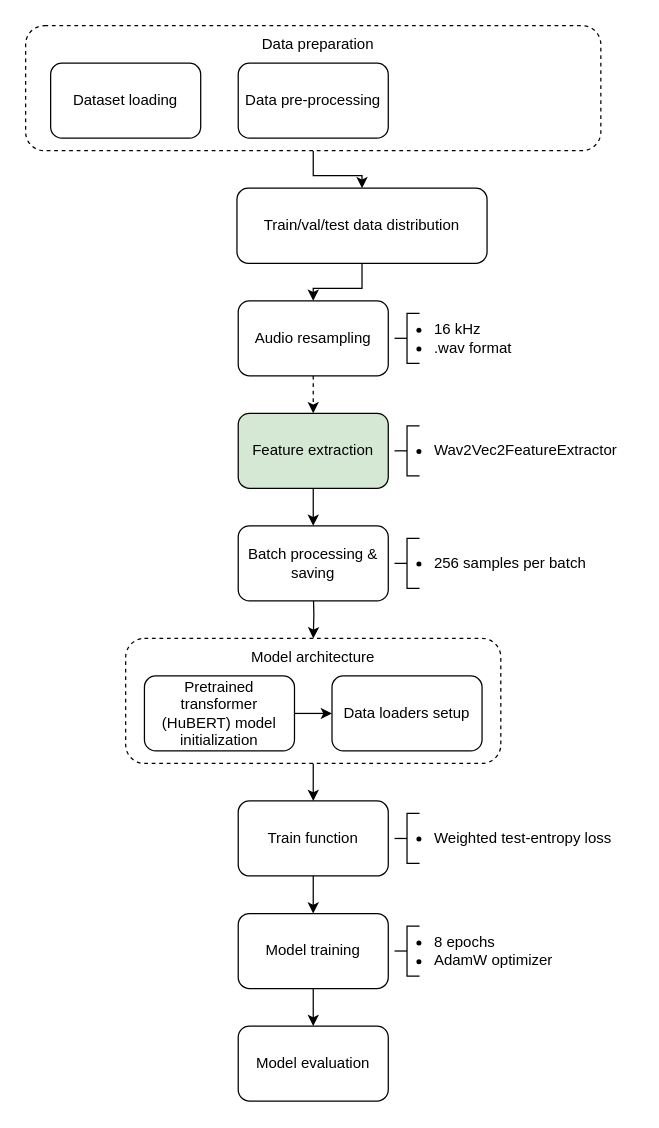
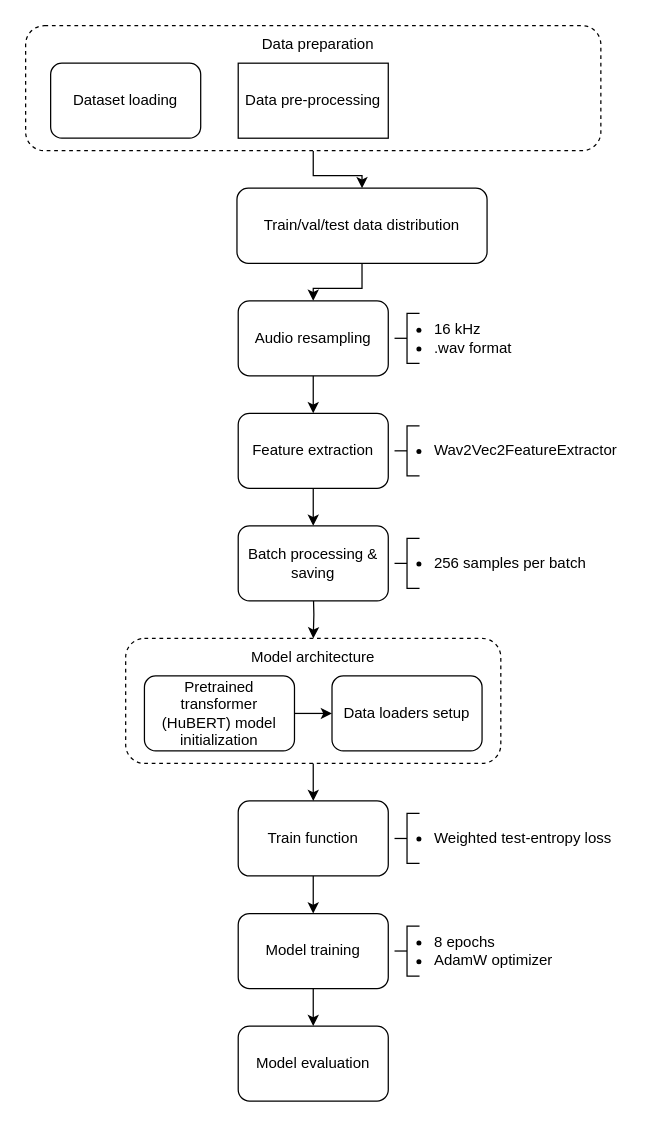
node "Data pre-processing": shape rounded rectangle -> rectangle
edge "Audio resampling" -> "Feature extraction": style dashed -> solid
node "Feature extraction": fillcolor #d5e8d4 -> #ffffff
